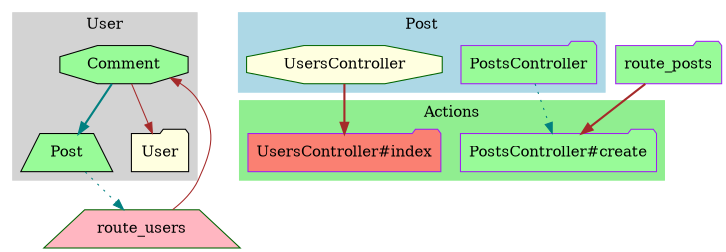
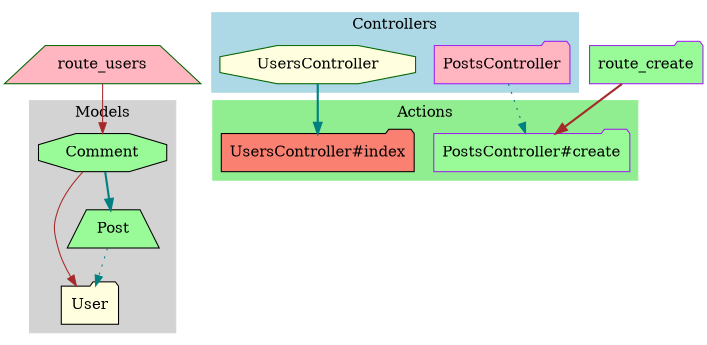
cluster "User": label "User" -> "Models"
cluster "Post": label "Post" -> "Controllers"
node "PostsController": fillcolor palegreen -> lightpink
node "route_posts": label "route_posts" -> "route_create"
edge "UsersController" -> "UsersController#index": color brown -> teal
node "UsersController#index": color purple -> black
edge "Post" -> "route_users": now "Post" -> "User"
